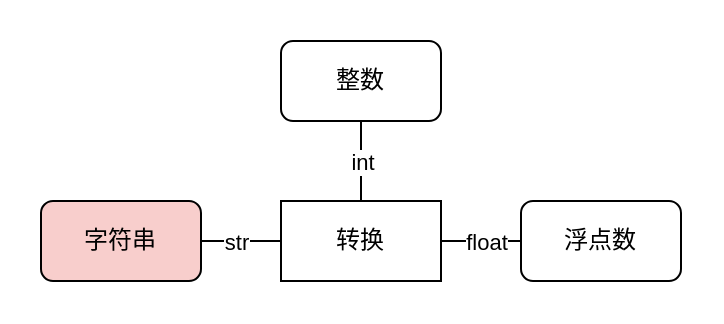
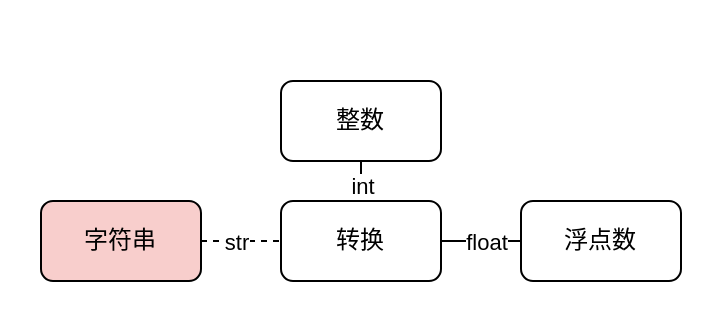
node "整数": moved (361, 81) -> (361, 121)
edge "字符串" -- "转换": style solid -> dashed
node "转换": shape rectangle -> rounded rectangle
